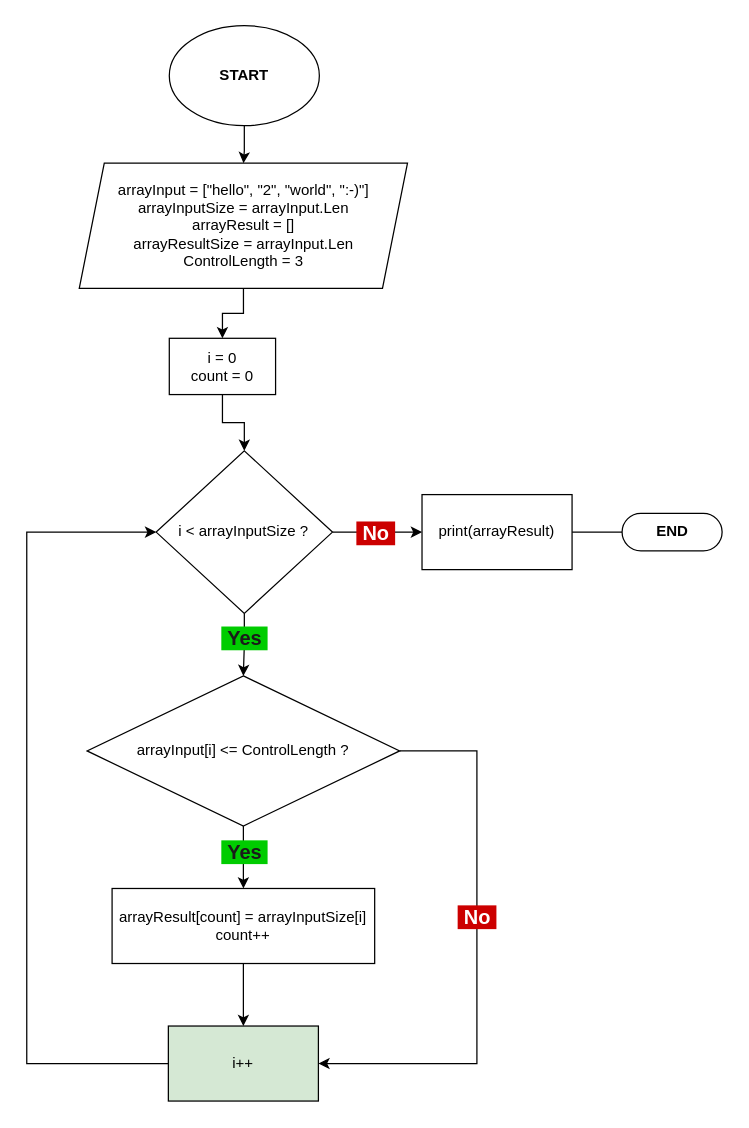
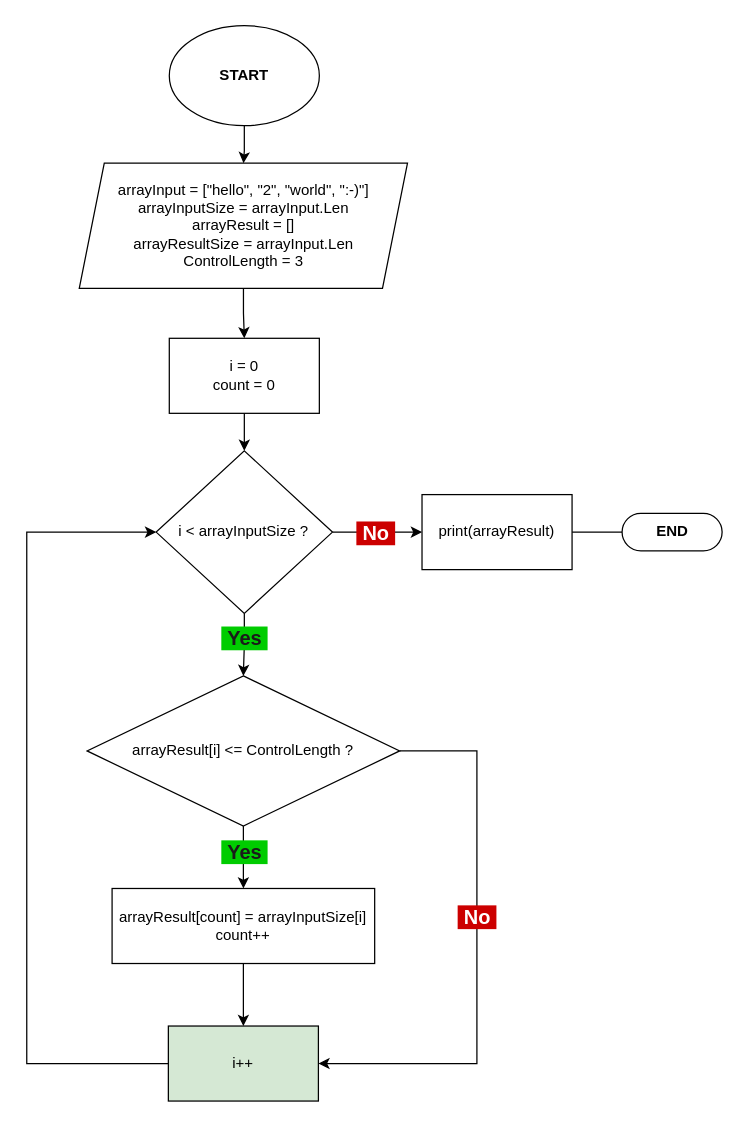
node "i = 0 count = 0": size 106x56 -> 150x75
node "arrayInput[i] <= ControlLength ?": label "arrayInput[i] <= ControlLength ?" -> "arrayResult[i] <= ControlLength ?"
